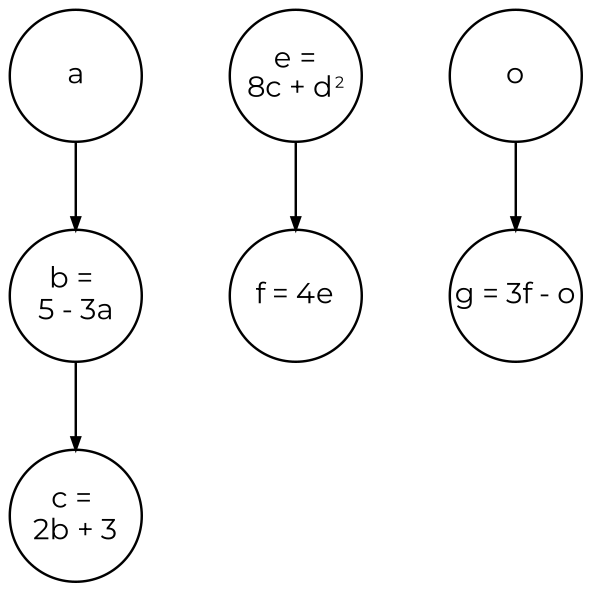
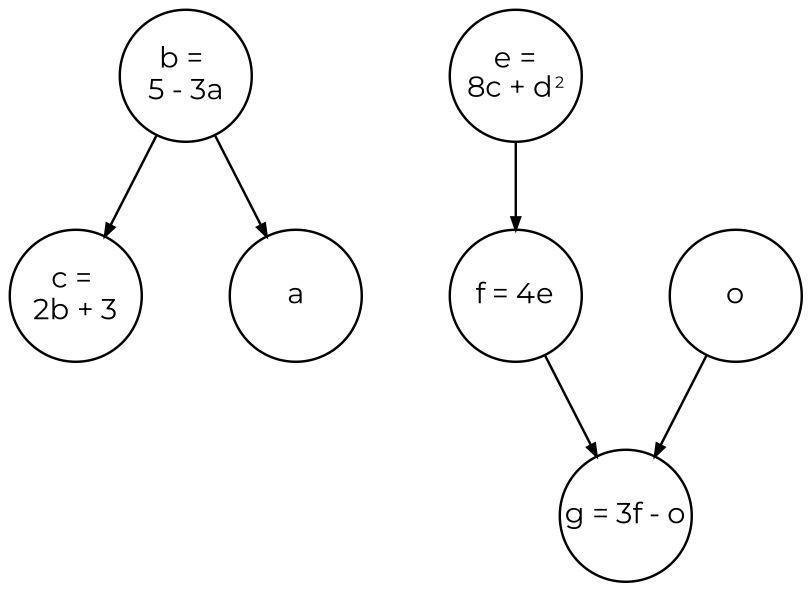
edge "a" -> "b = 5 - 3a": reversed
edge "f = 4e" -> "g = 3f - o": added
